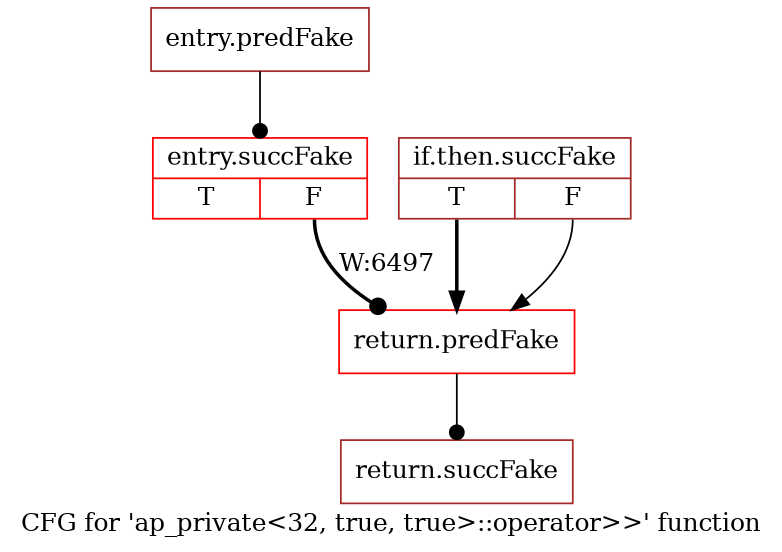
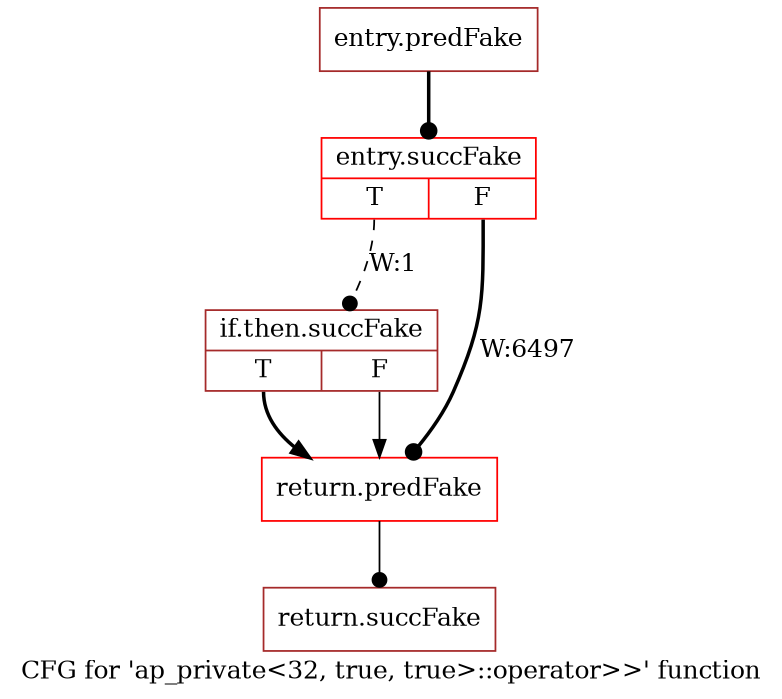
edge "entry.predFake" -> "entry.succFake": style solid -> bold
edge "entry.succFake" -> "if.then.succFake": added, label "W:1"
